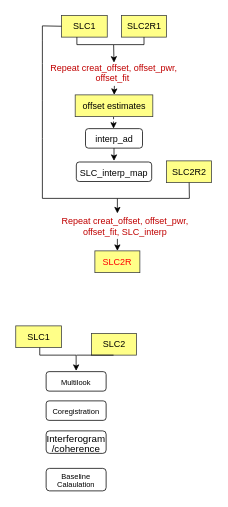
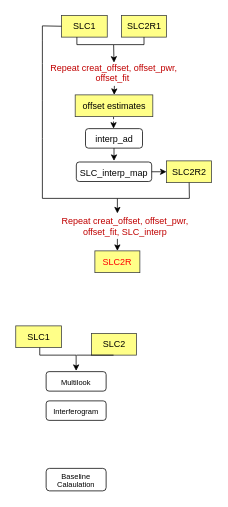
edge "SLC_interp_map" -> "SLC2R2": added
node "Coregistration": label "Coregistration" -> "Interferogram"
node "Interferogram /coherence": removed
